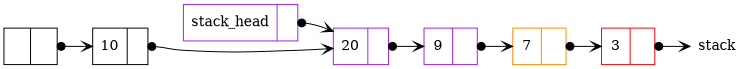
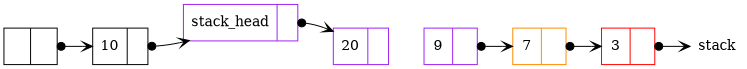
edge "20" -- "9": removed
edge "10" -- "20": now "10" -- "stack_head"
